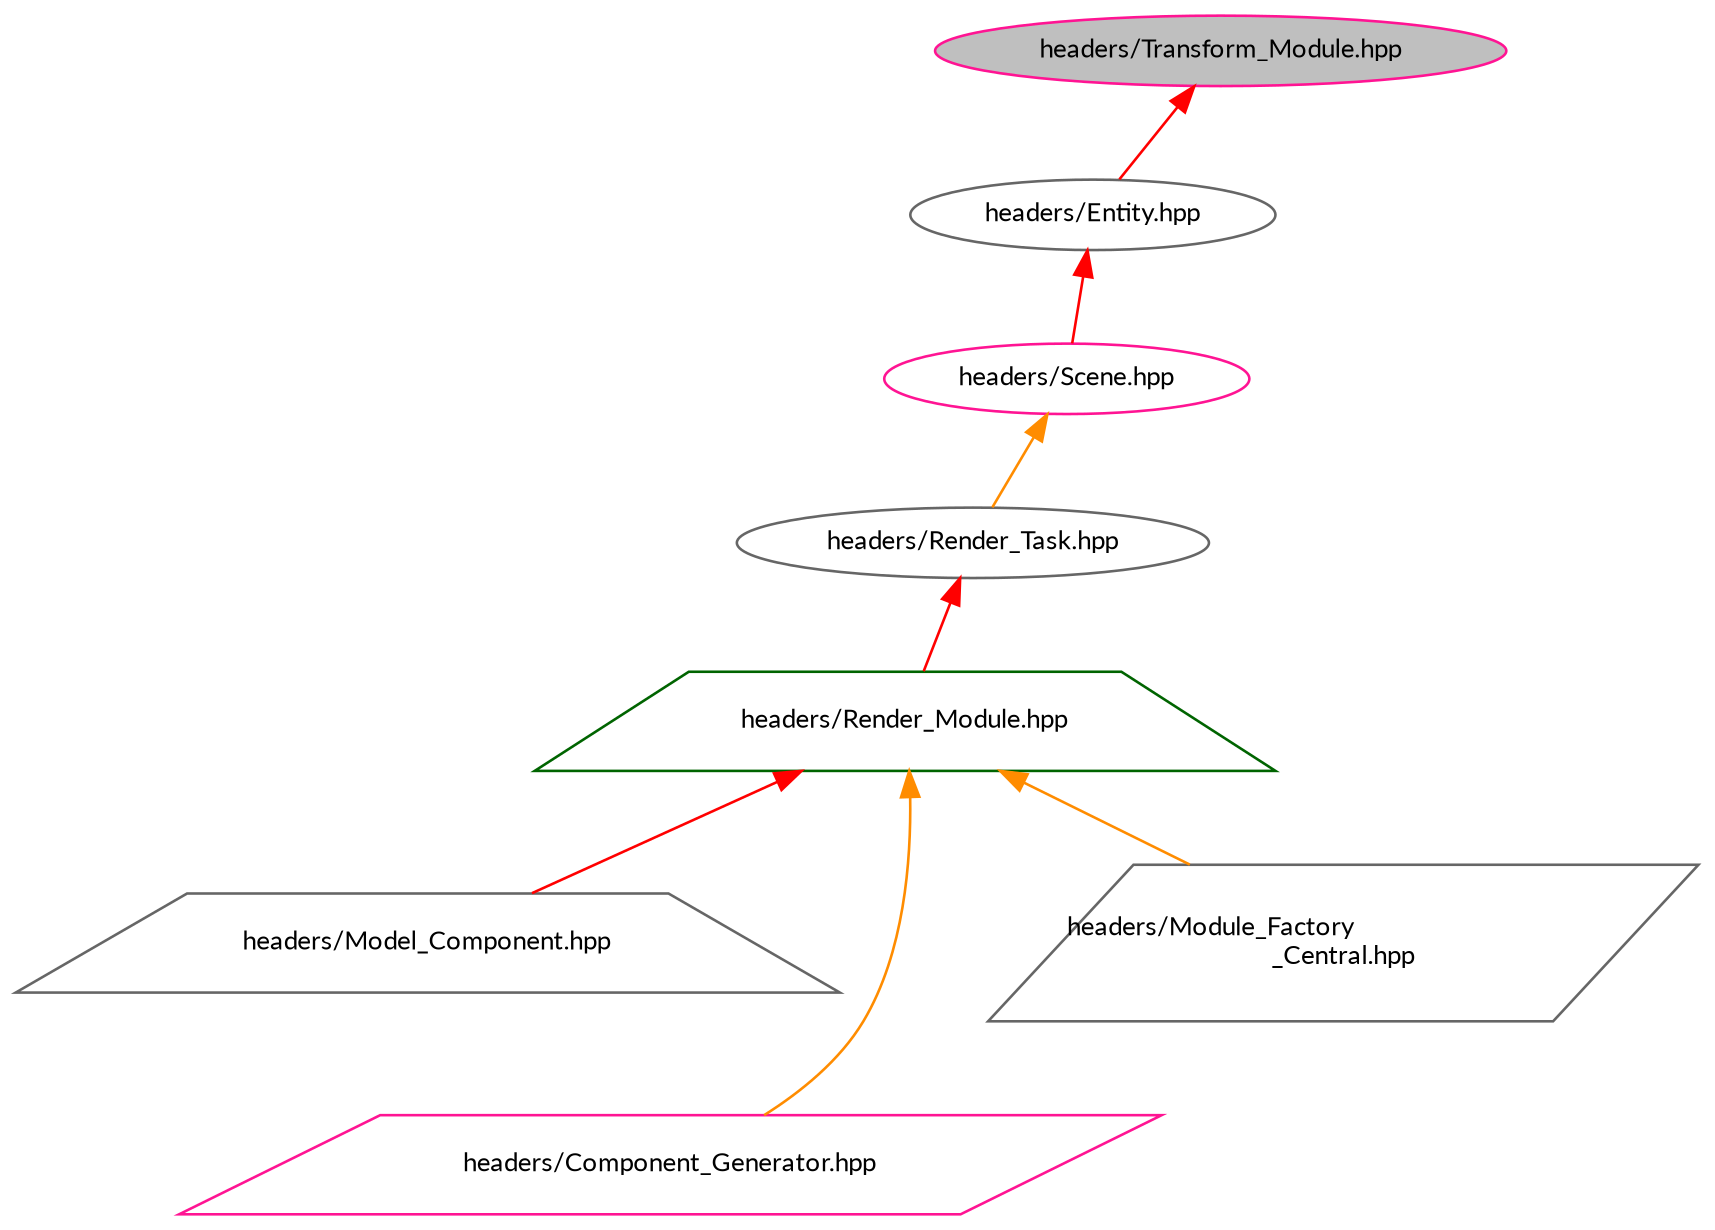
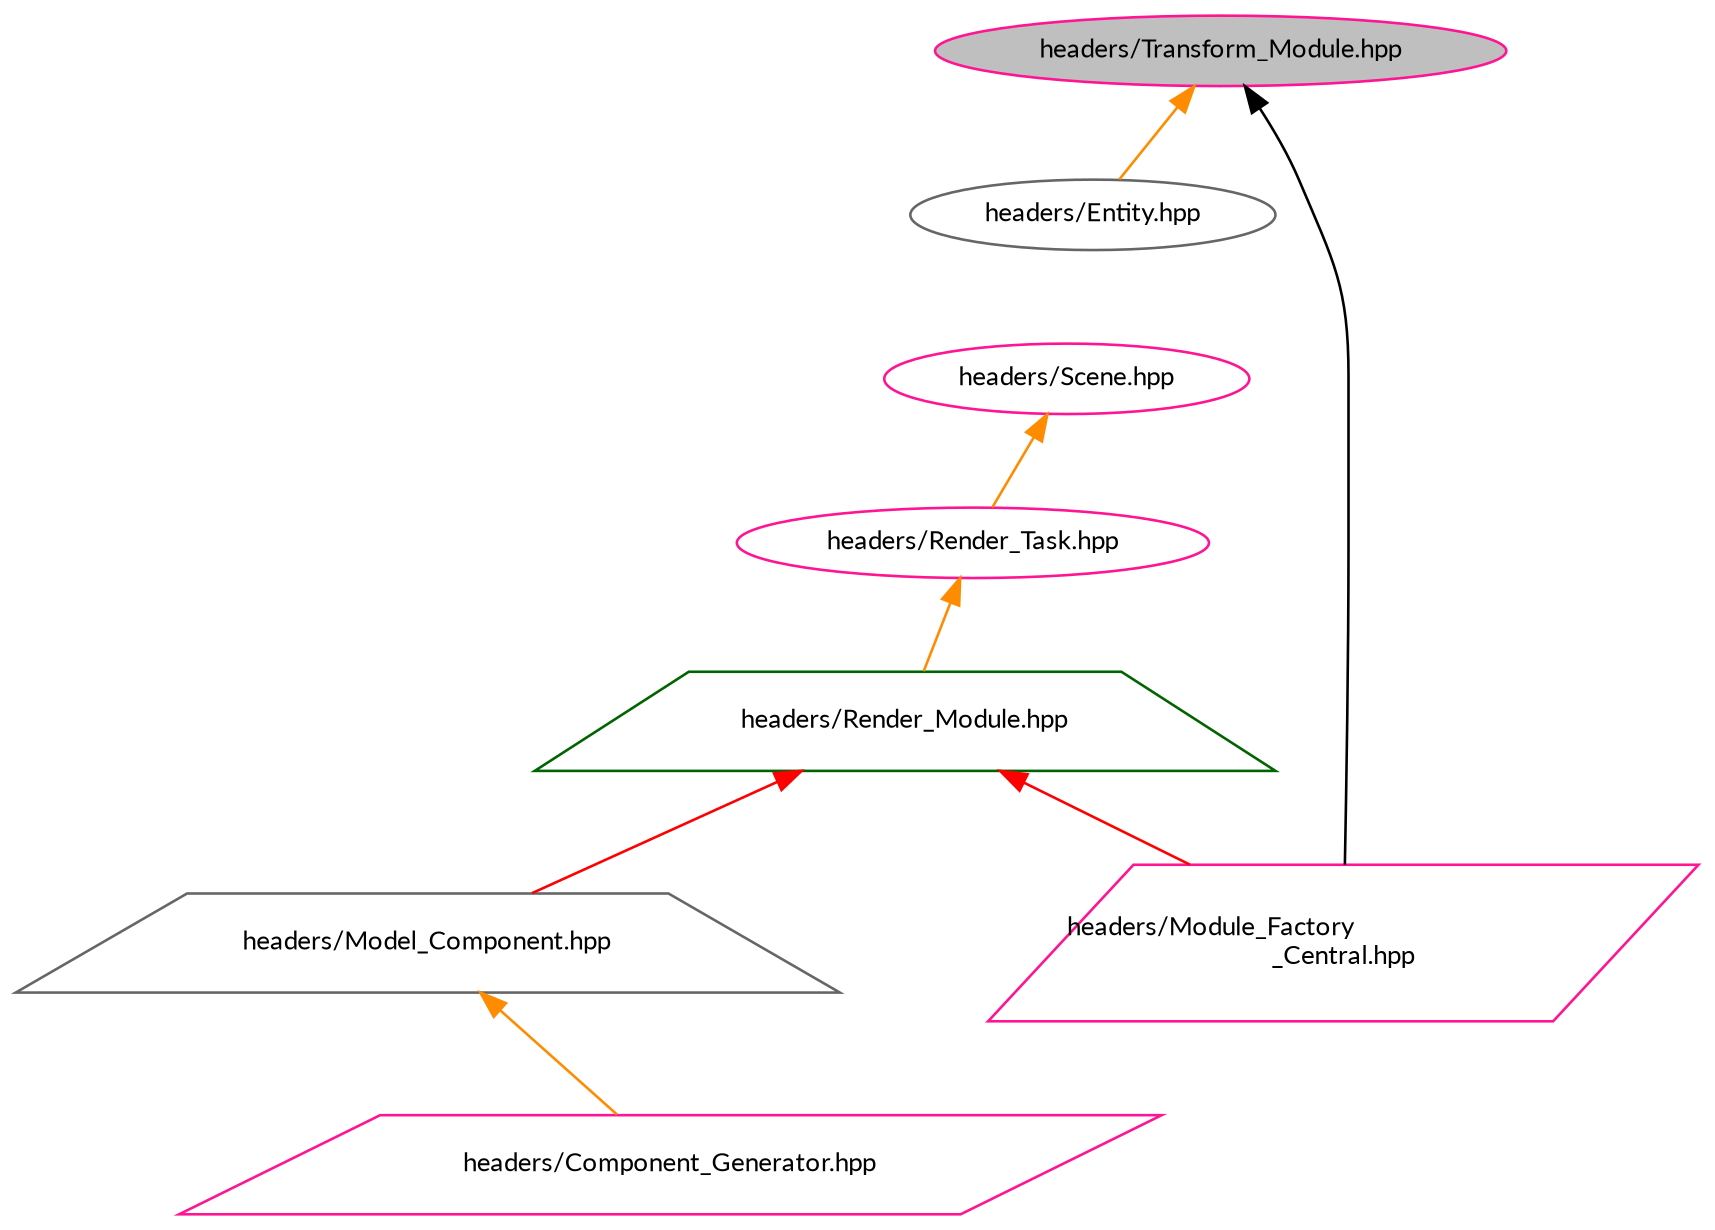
edge "headers/Entity.hpp" -> "headers/Transform_Module.hpp": color red -> darkorange
edge "headers/Scene.hpp" -> "headers/Entity.hpp": removed
edge "headers/Module_Factory _Central.hpp" -> "headers/Transform_Module.hpp": added
node "headers/Render_Task.hpp": color gray40 -> deeppink
edge "headers/Render_Module.hpp" -> "headers/Render_Task.hpp": color red -> darkorange
edge "headers/Module_Factory _Central.hpp" -> "headers/Render_Module.hpp": color darkorange -> red
node "headers/Module_Factory _Central.hpp": color gray40 -> deeppink
edge "headers/Component_Generator.hpp" -> "headers/Render_Module.hpp": now "headers/Component_Generator.hpp" -> "headers/Model_Component.hpp"
